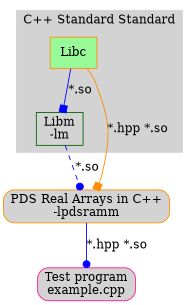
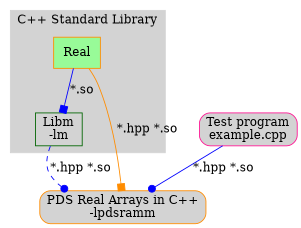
cluster "C++ Standard Standard": label "C++ Standard Standard" -> "C++ Standard Library"
node "Libc": label "Libc" -> "Real"
edge "Libm -lm" -> "PDS Real Arrays in C++ -lpdsramm": label "*.so" -> "*.hpp *.so"
edge "PDS Real Arrays in C++ -lpdsramm" -> "Test program example.cpp": reversed
